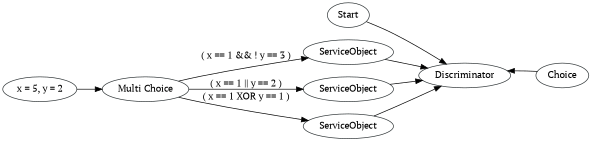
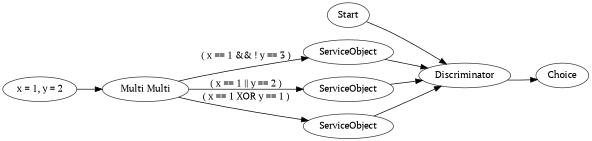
edge "Choice" -> "Discriminator": reversed
node "x = 5, y = 2": label "x = 5, y = 2" -> "x = 1, y = 2"
node "Multi Choice": label "Multi Choice" -> "Multi Multi"
